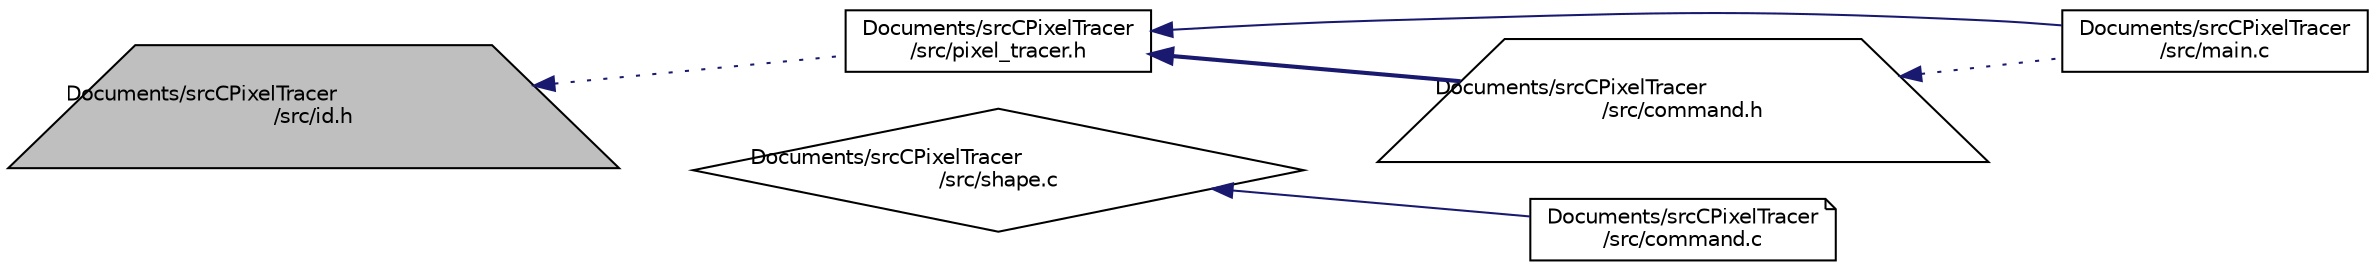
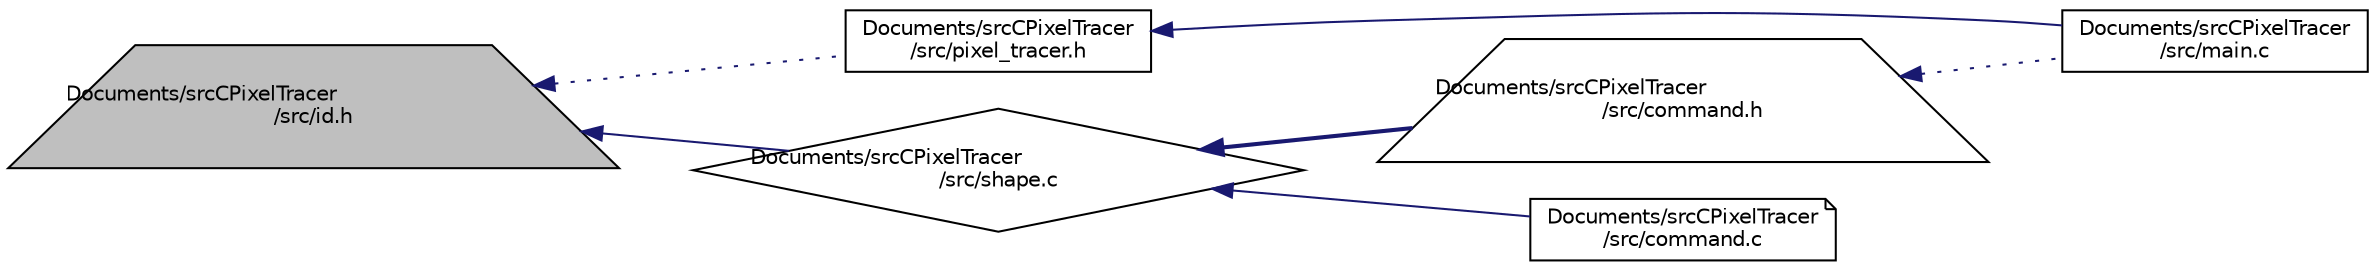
edge "Documents/srcCPixelTracer /src/command.h" -> "Documents/srcCPixelTracer /src/pixel_tracer.h": now "Documents/srcCPixelTracer /src/command.h" -> "Documents/srcCPixelTracer /src/shape.c"
edge "Documents/srcCPixelTracer /src/shape.c" -> "Documents/srcCPixelTracer /src/id.h": added
